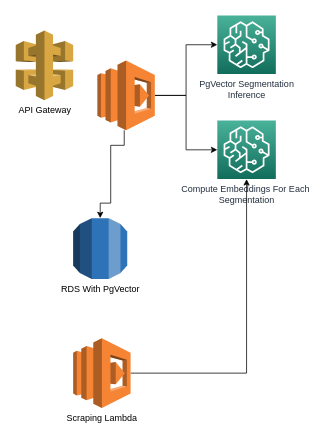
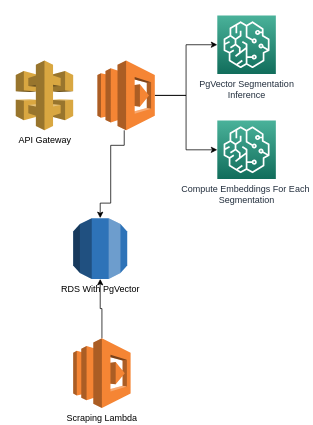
node "API Gateway": moved (44, 65) -> (44, 95)
edge "Scraping Lambda" -> "Compute Embeddings For Each Segmentation": now "Scraping Lambda" -> "RDS With PgVector"
